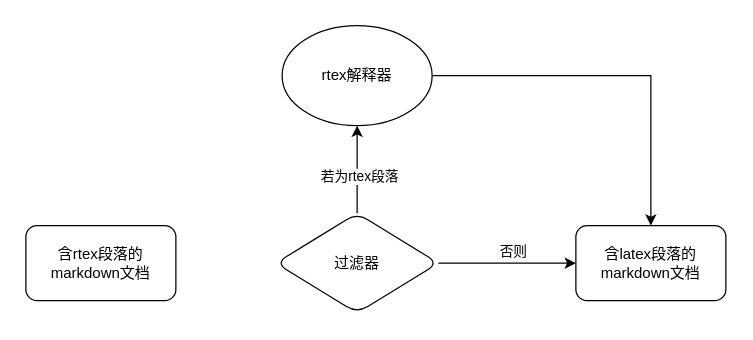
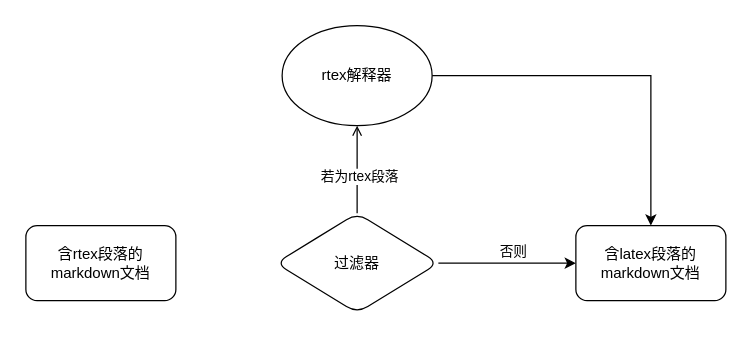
edge "过滤器" -> "rtex解释器": arrowhead classic -> open
